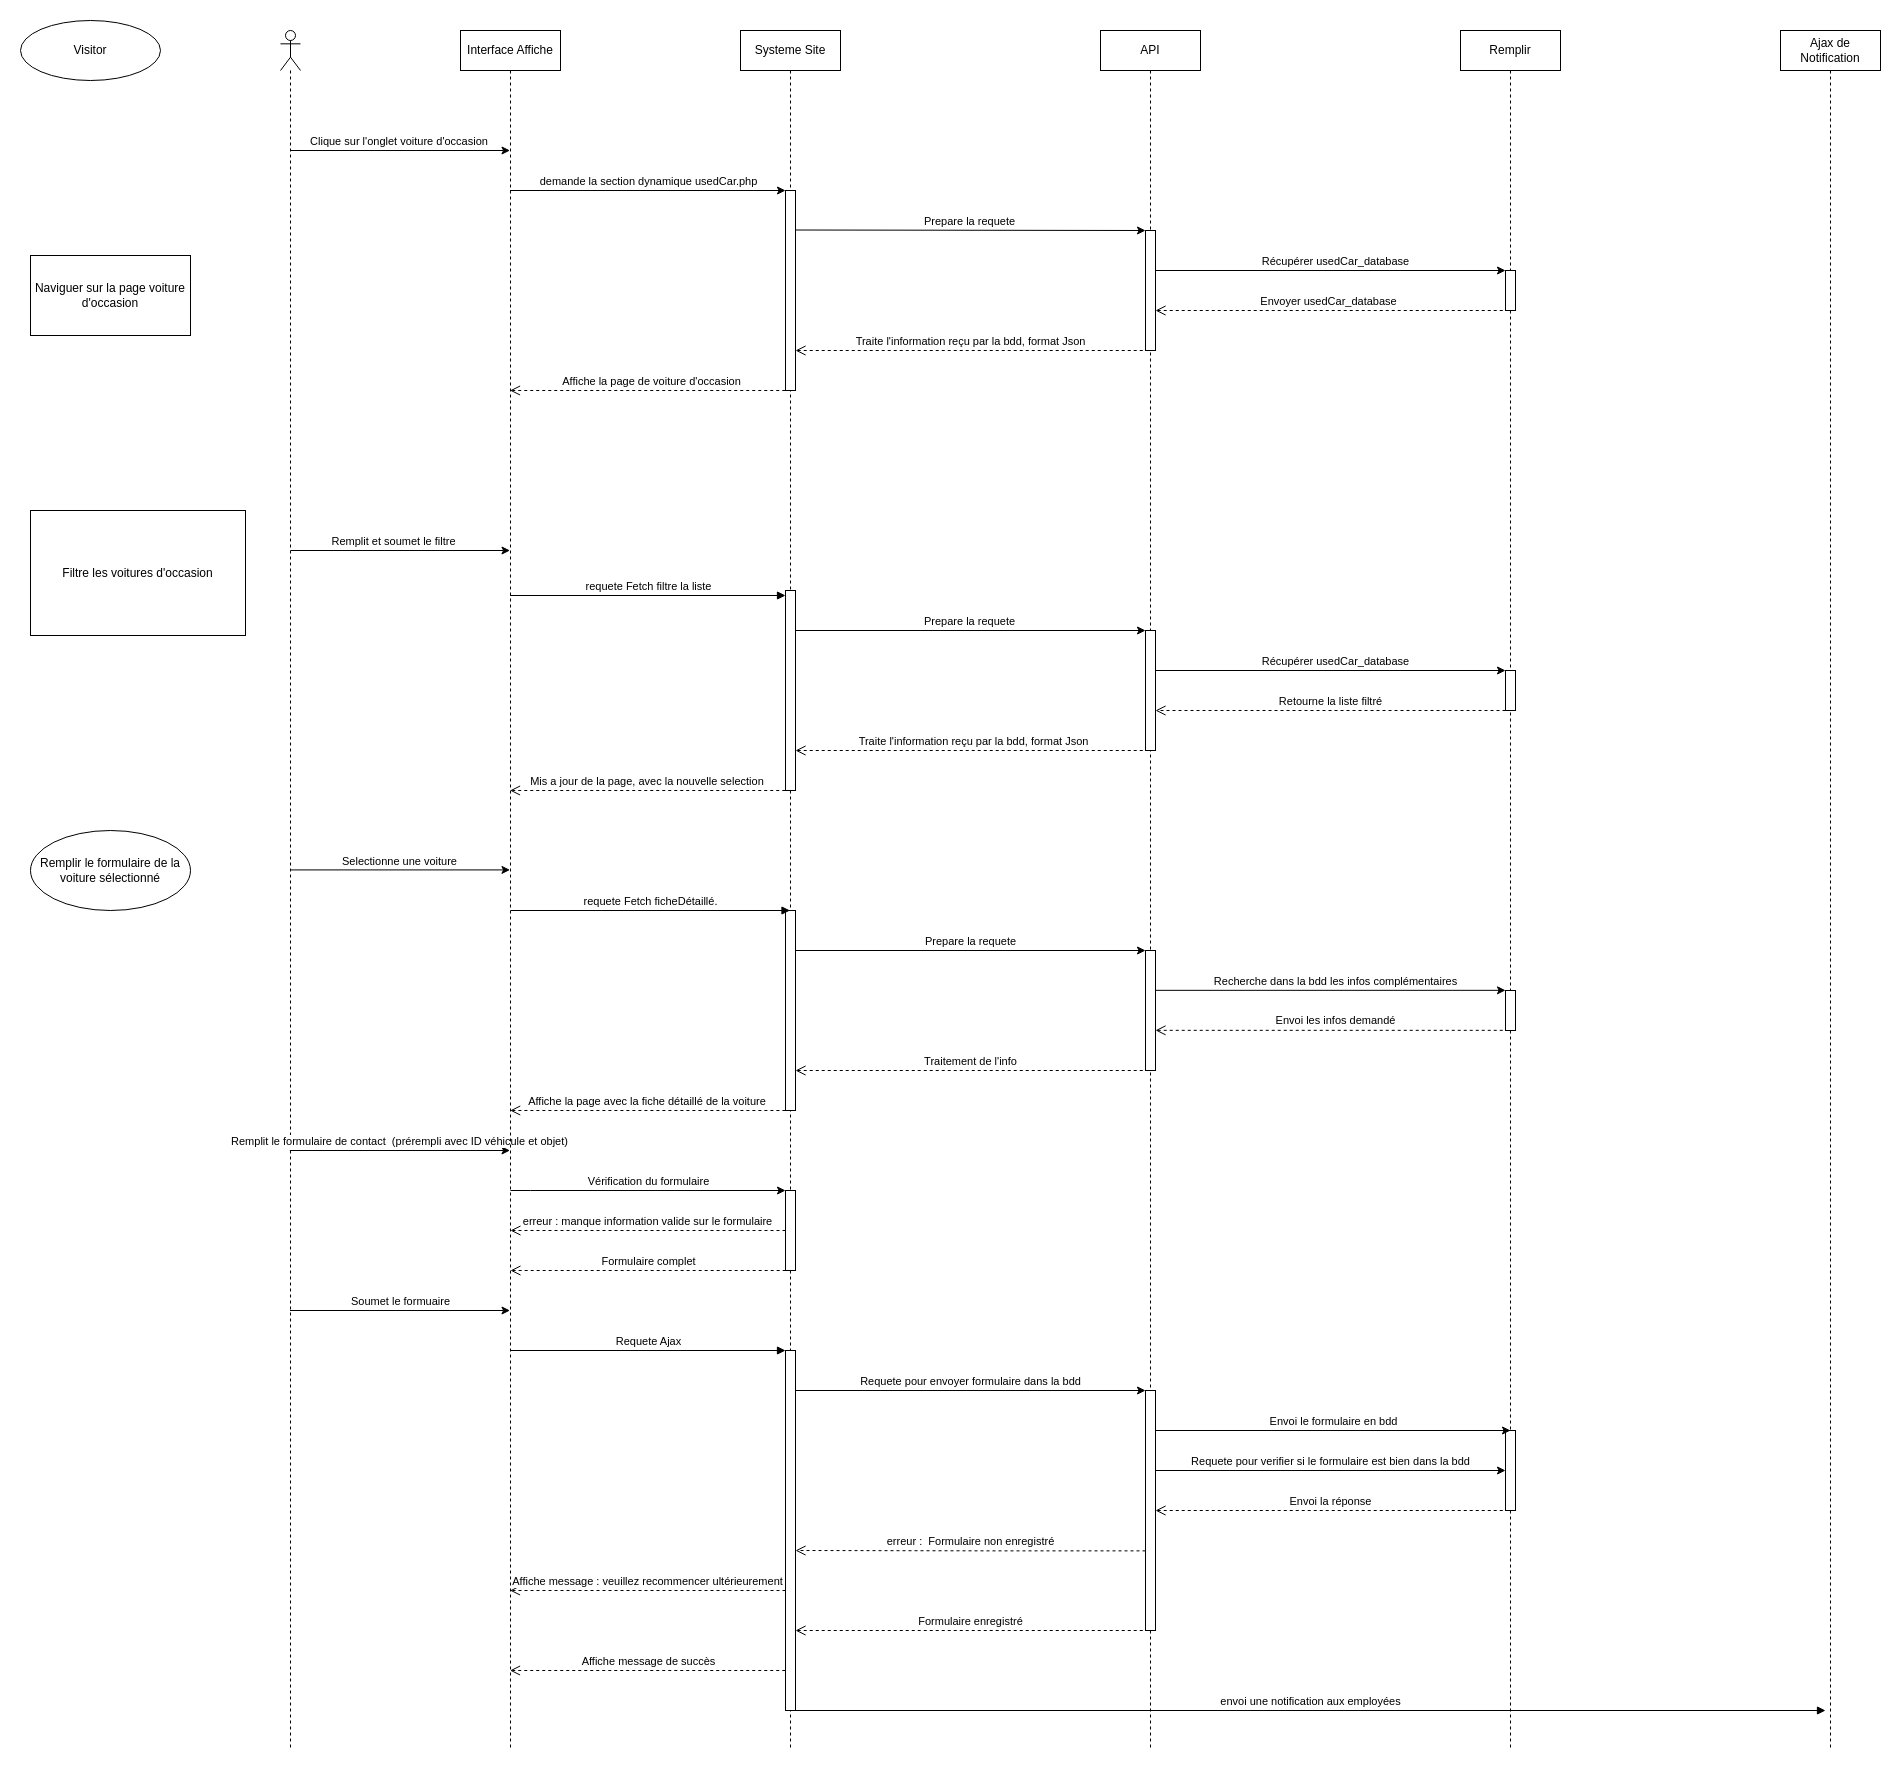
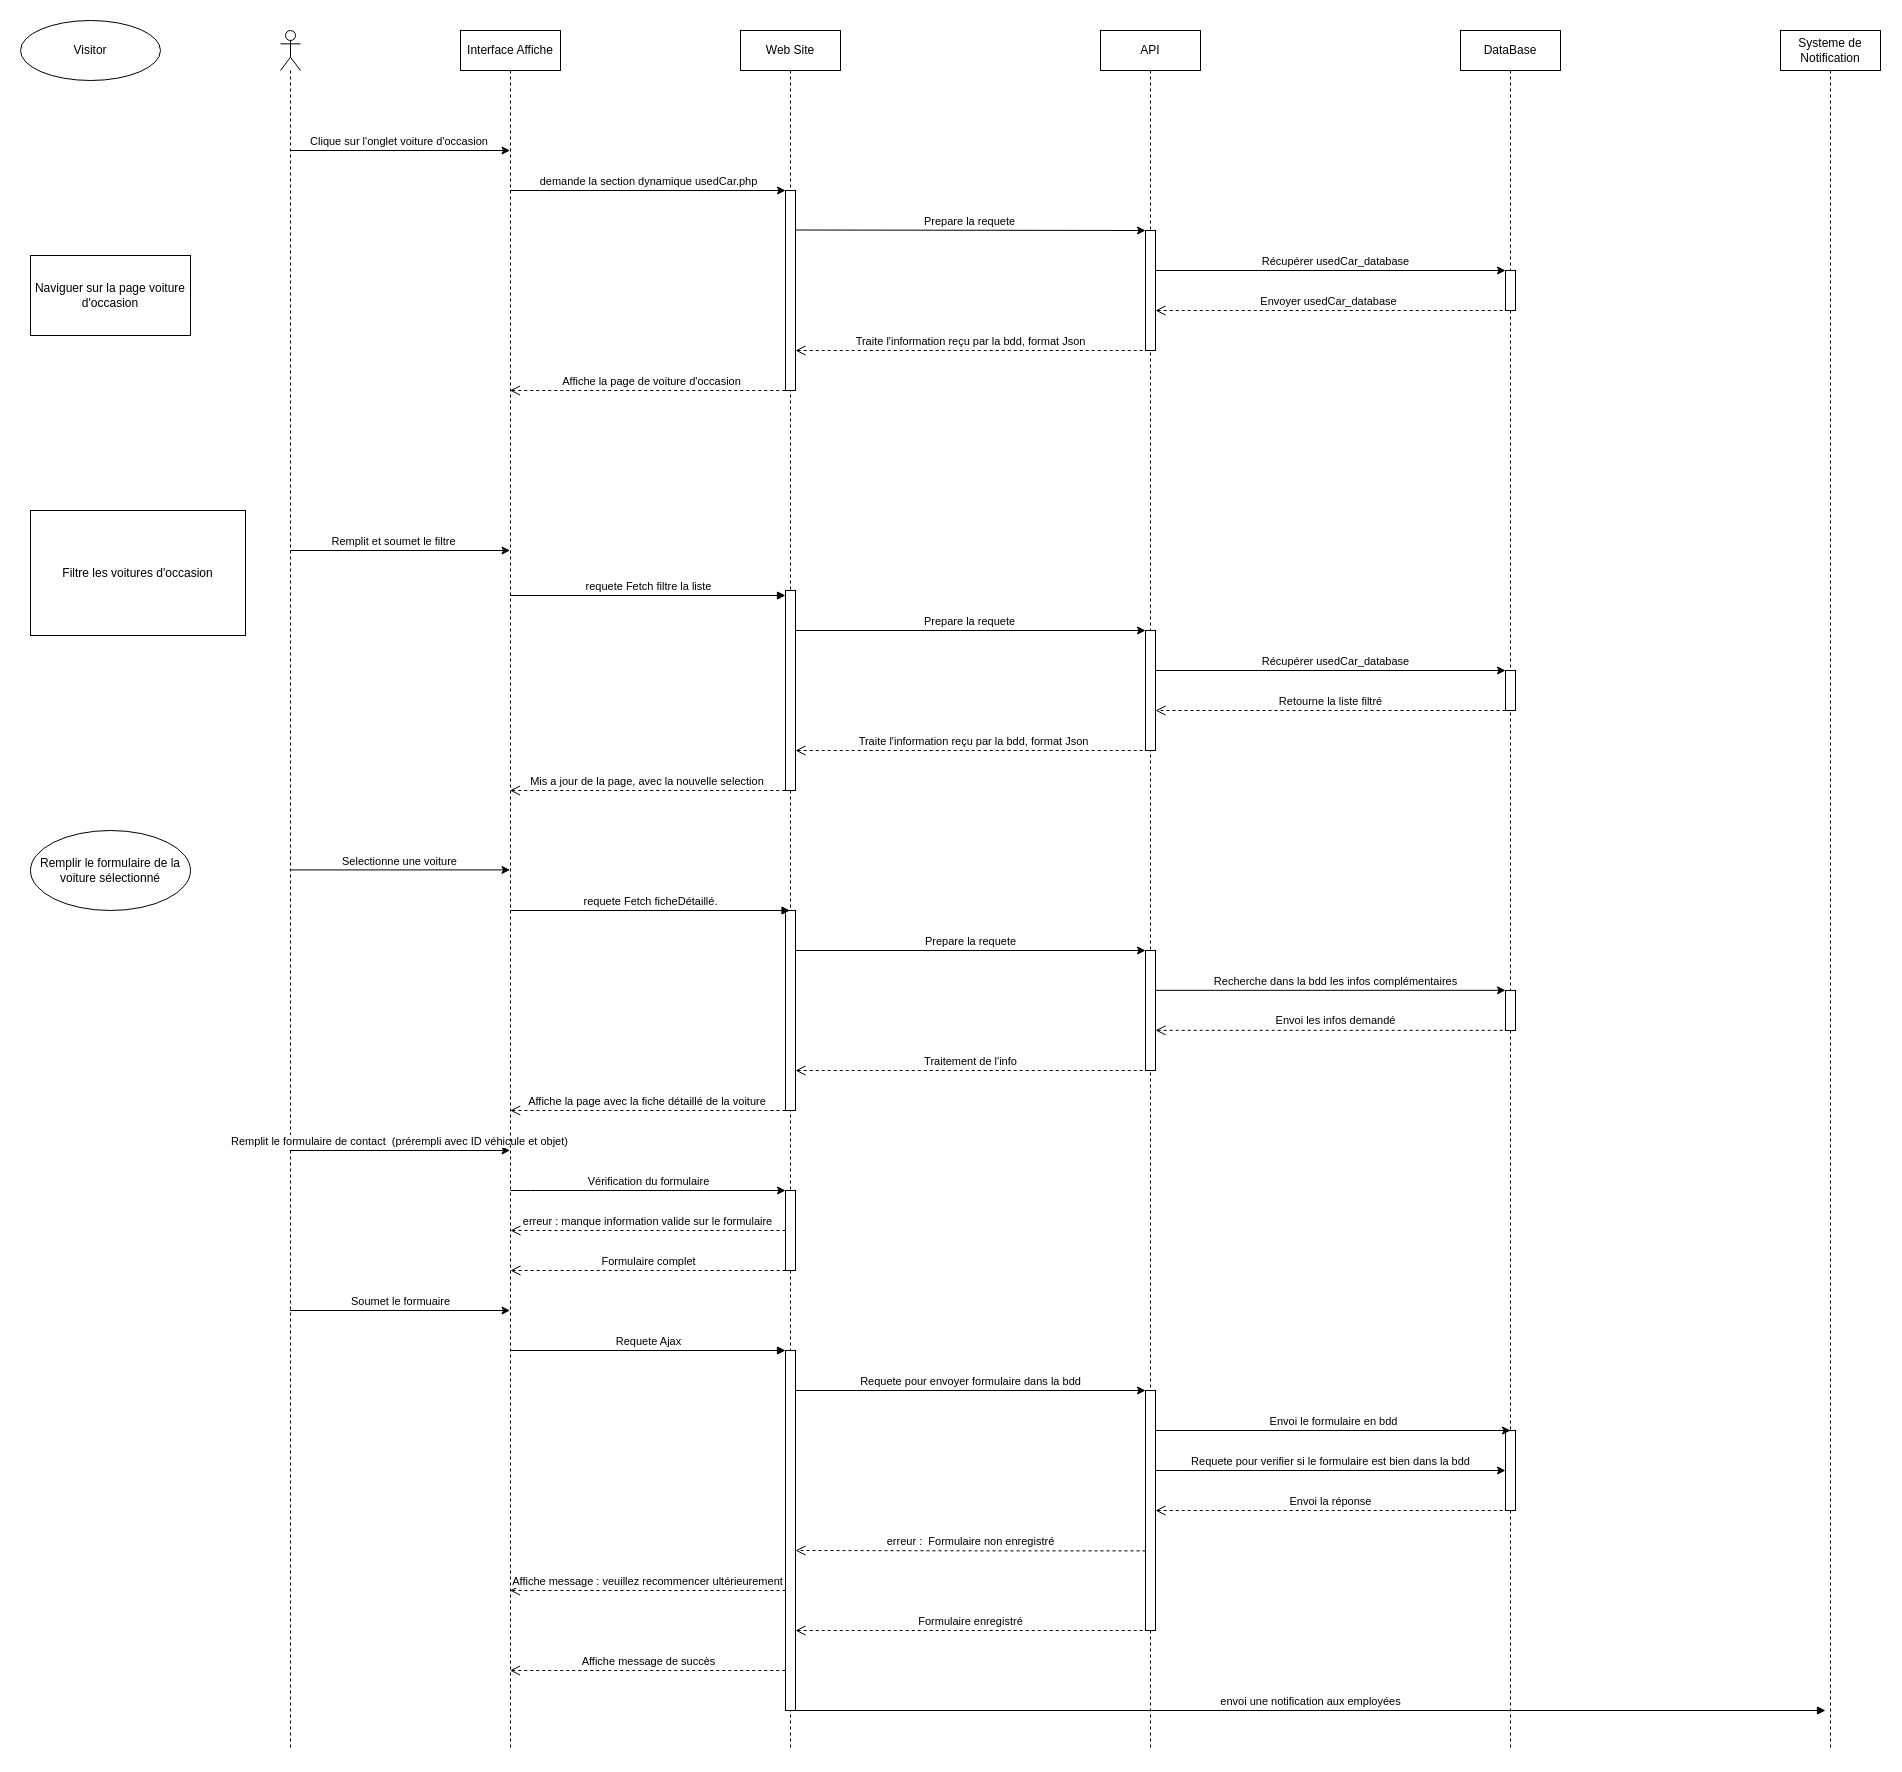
node "Systeme Site": label "Systeme Site" -> "Web Site"
node "Remplir": label "Remplir" -> "DataBase"
node "Ajax de Notification": label "Ajax de Notification" -> "Systeme de Notification"
